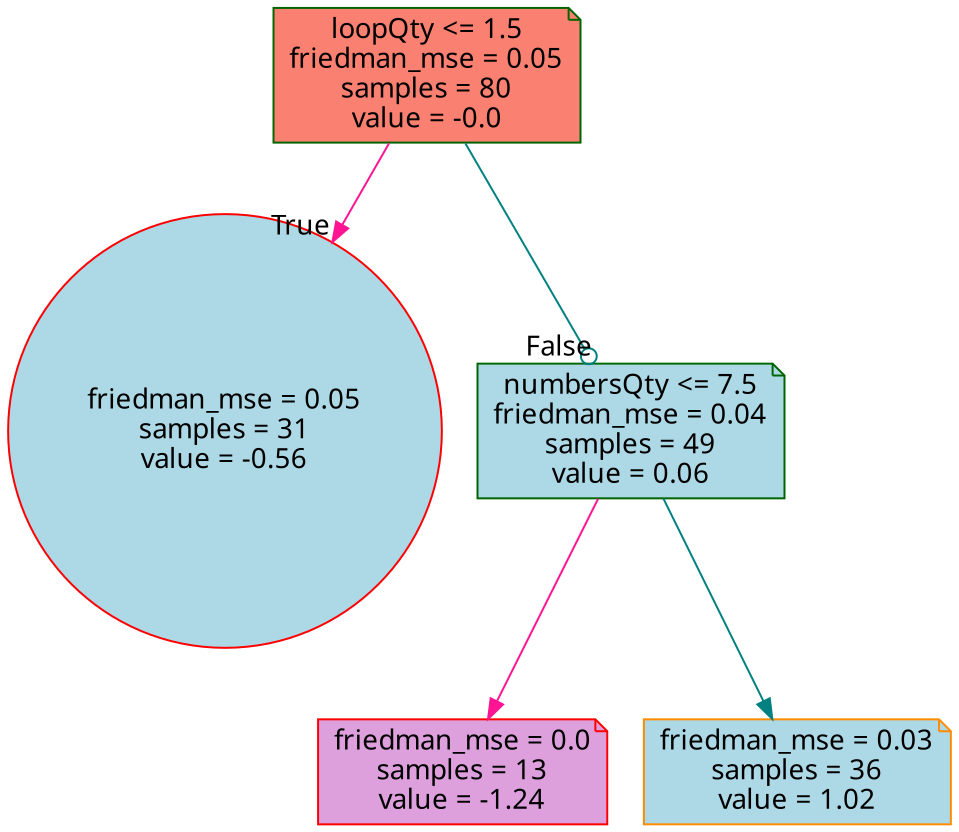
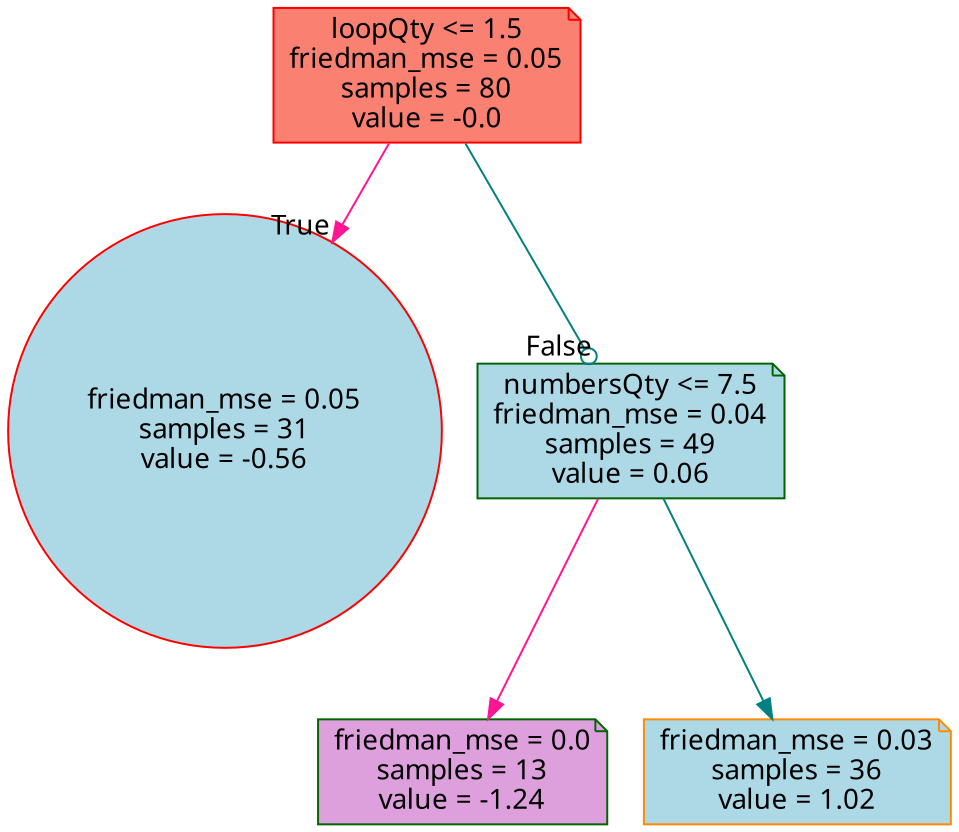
node "loopQty <= 1.5 friedman_mse = 0.05 samples = 80 value = -0.0": color darkgreen -> red
node "friedman_mse = 0.0 samples = 13 value = -1.24": color red -> darkgreen
